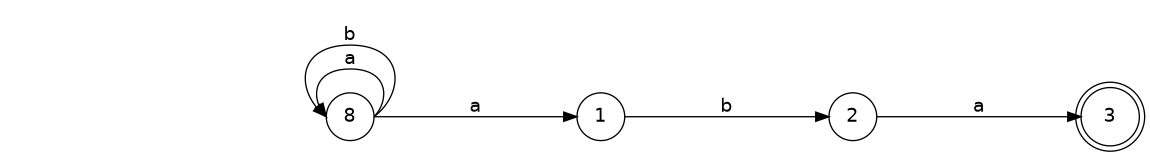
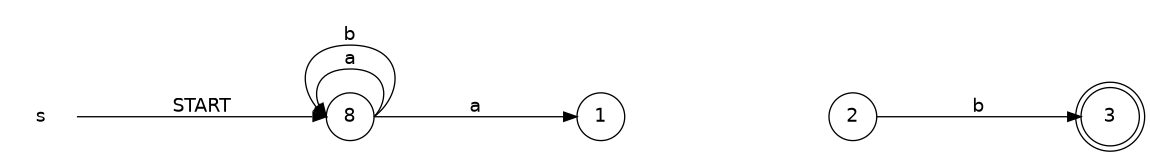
edge "2" -> "3": label "a" -> "b"
node "s": added
edge "1" -> "2": removed, label "b"
